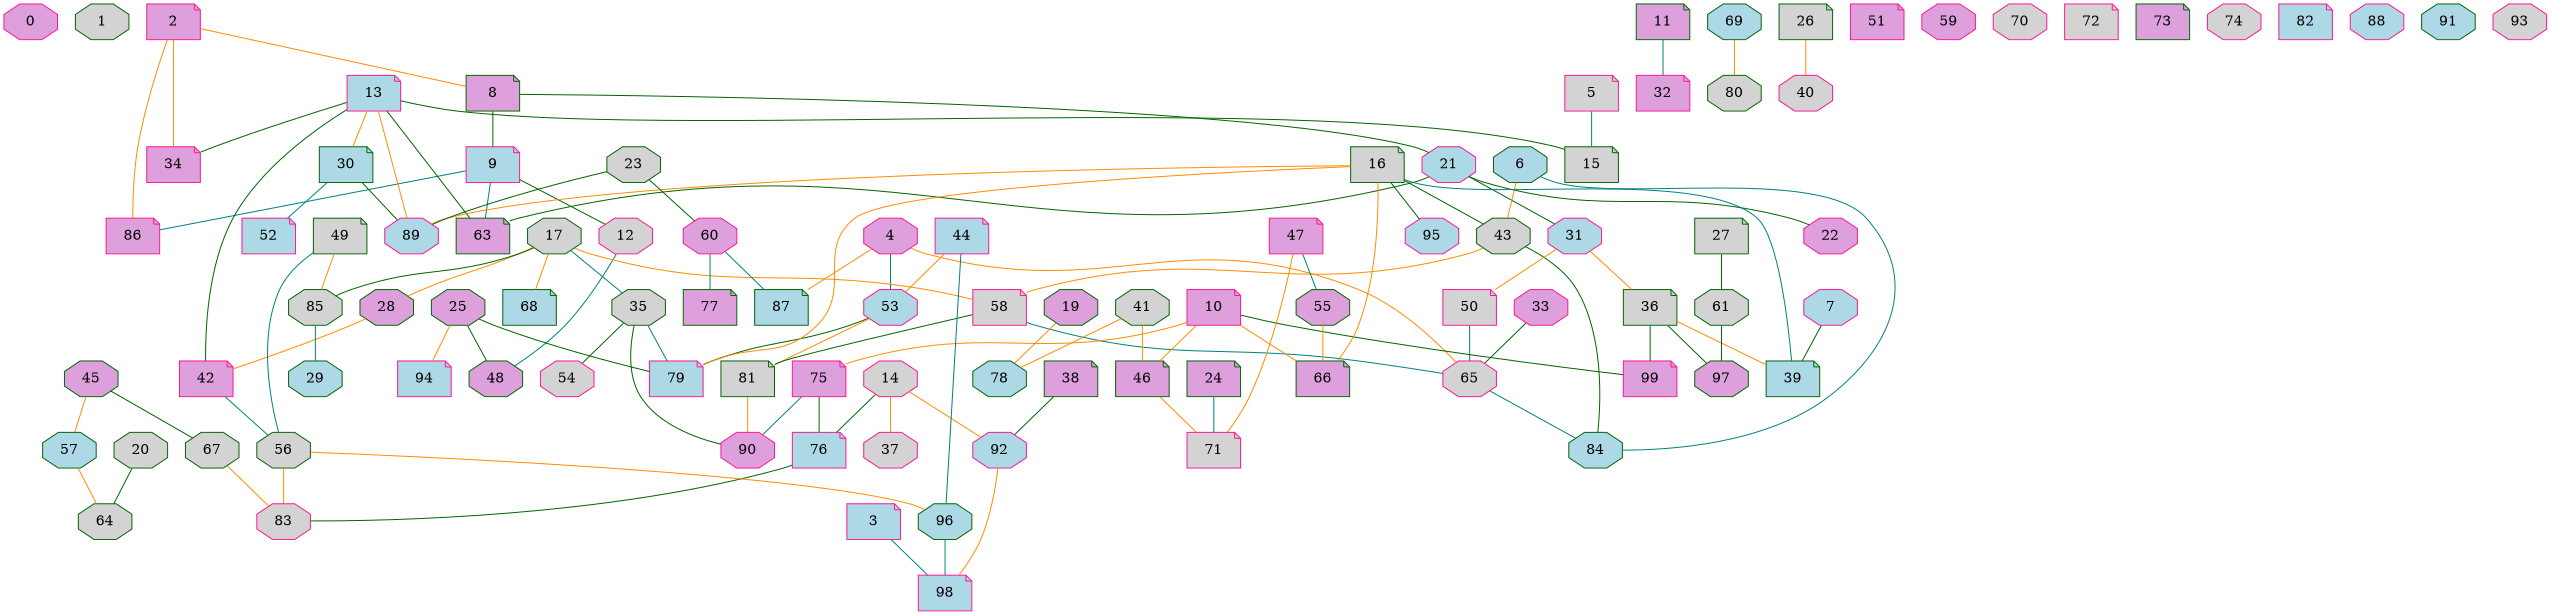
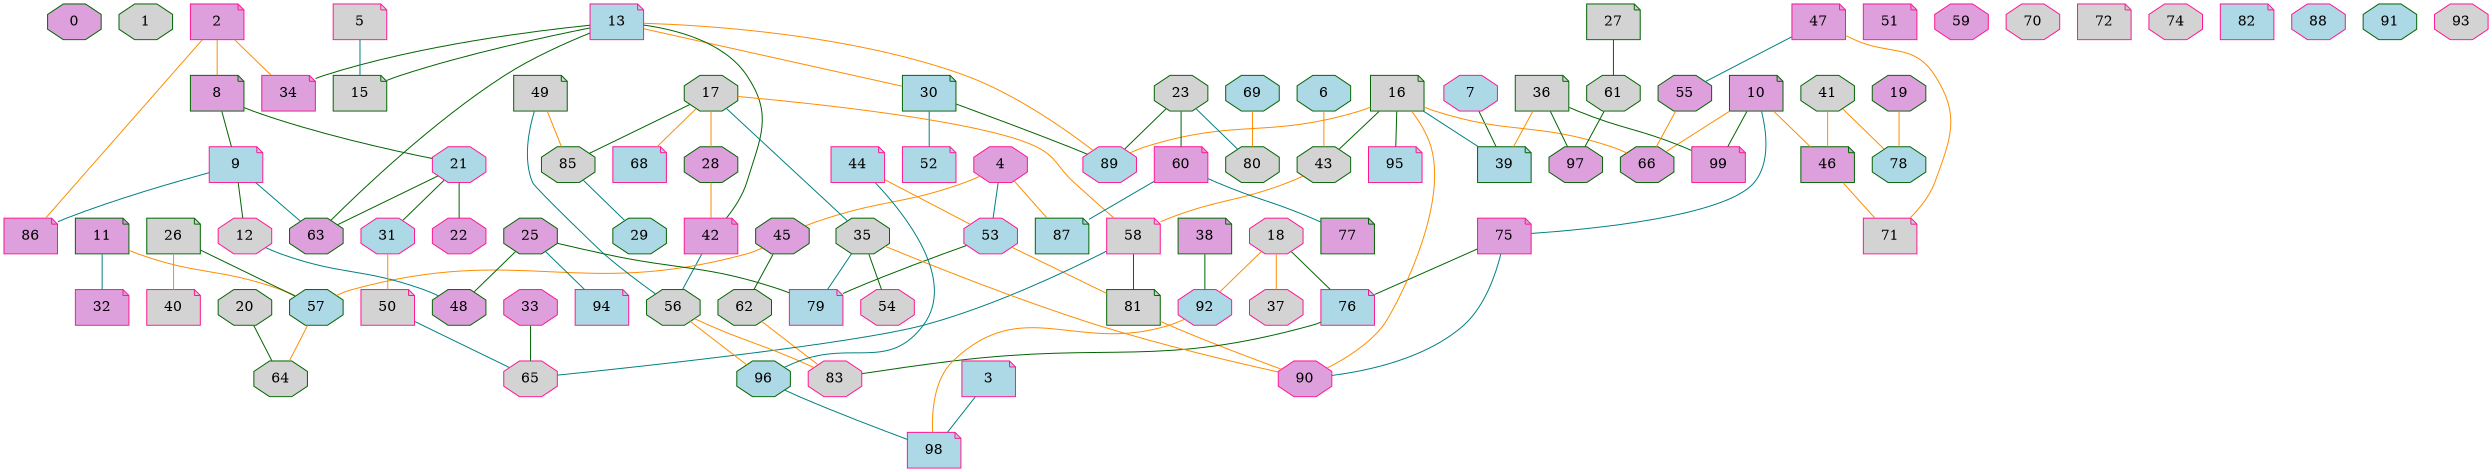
node "0": color deeppink -> darkgreen
node "73": removed
node "40": shape octagon -> note
edge "23" -- "80": added
edge "16" -- "79": now "16" -- "90"
node "63": shape note -> octagon
node "60": shape octagon -> note
node "95": shape octagon -> note
edge "4" -- "65": now "4" -- "45"
edge "31" -- "36": removed
edge "11" -- "57": added
edge "26" -- "57": added
node "68": color darkgreen -> deeppink
node "10": color deeppink -> darkgreen
edge "25" -- "94": color darkorange -> teal
edge "10" -- "75": color darkorange -> teal
node "14": label "14" -> "18"
node "24": removed
node "66": shape note -> octagon
edge "35" -- "90": color darkgreen -> darkorange
node "67": label "67" -> "62"
node "84": removed
